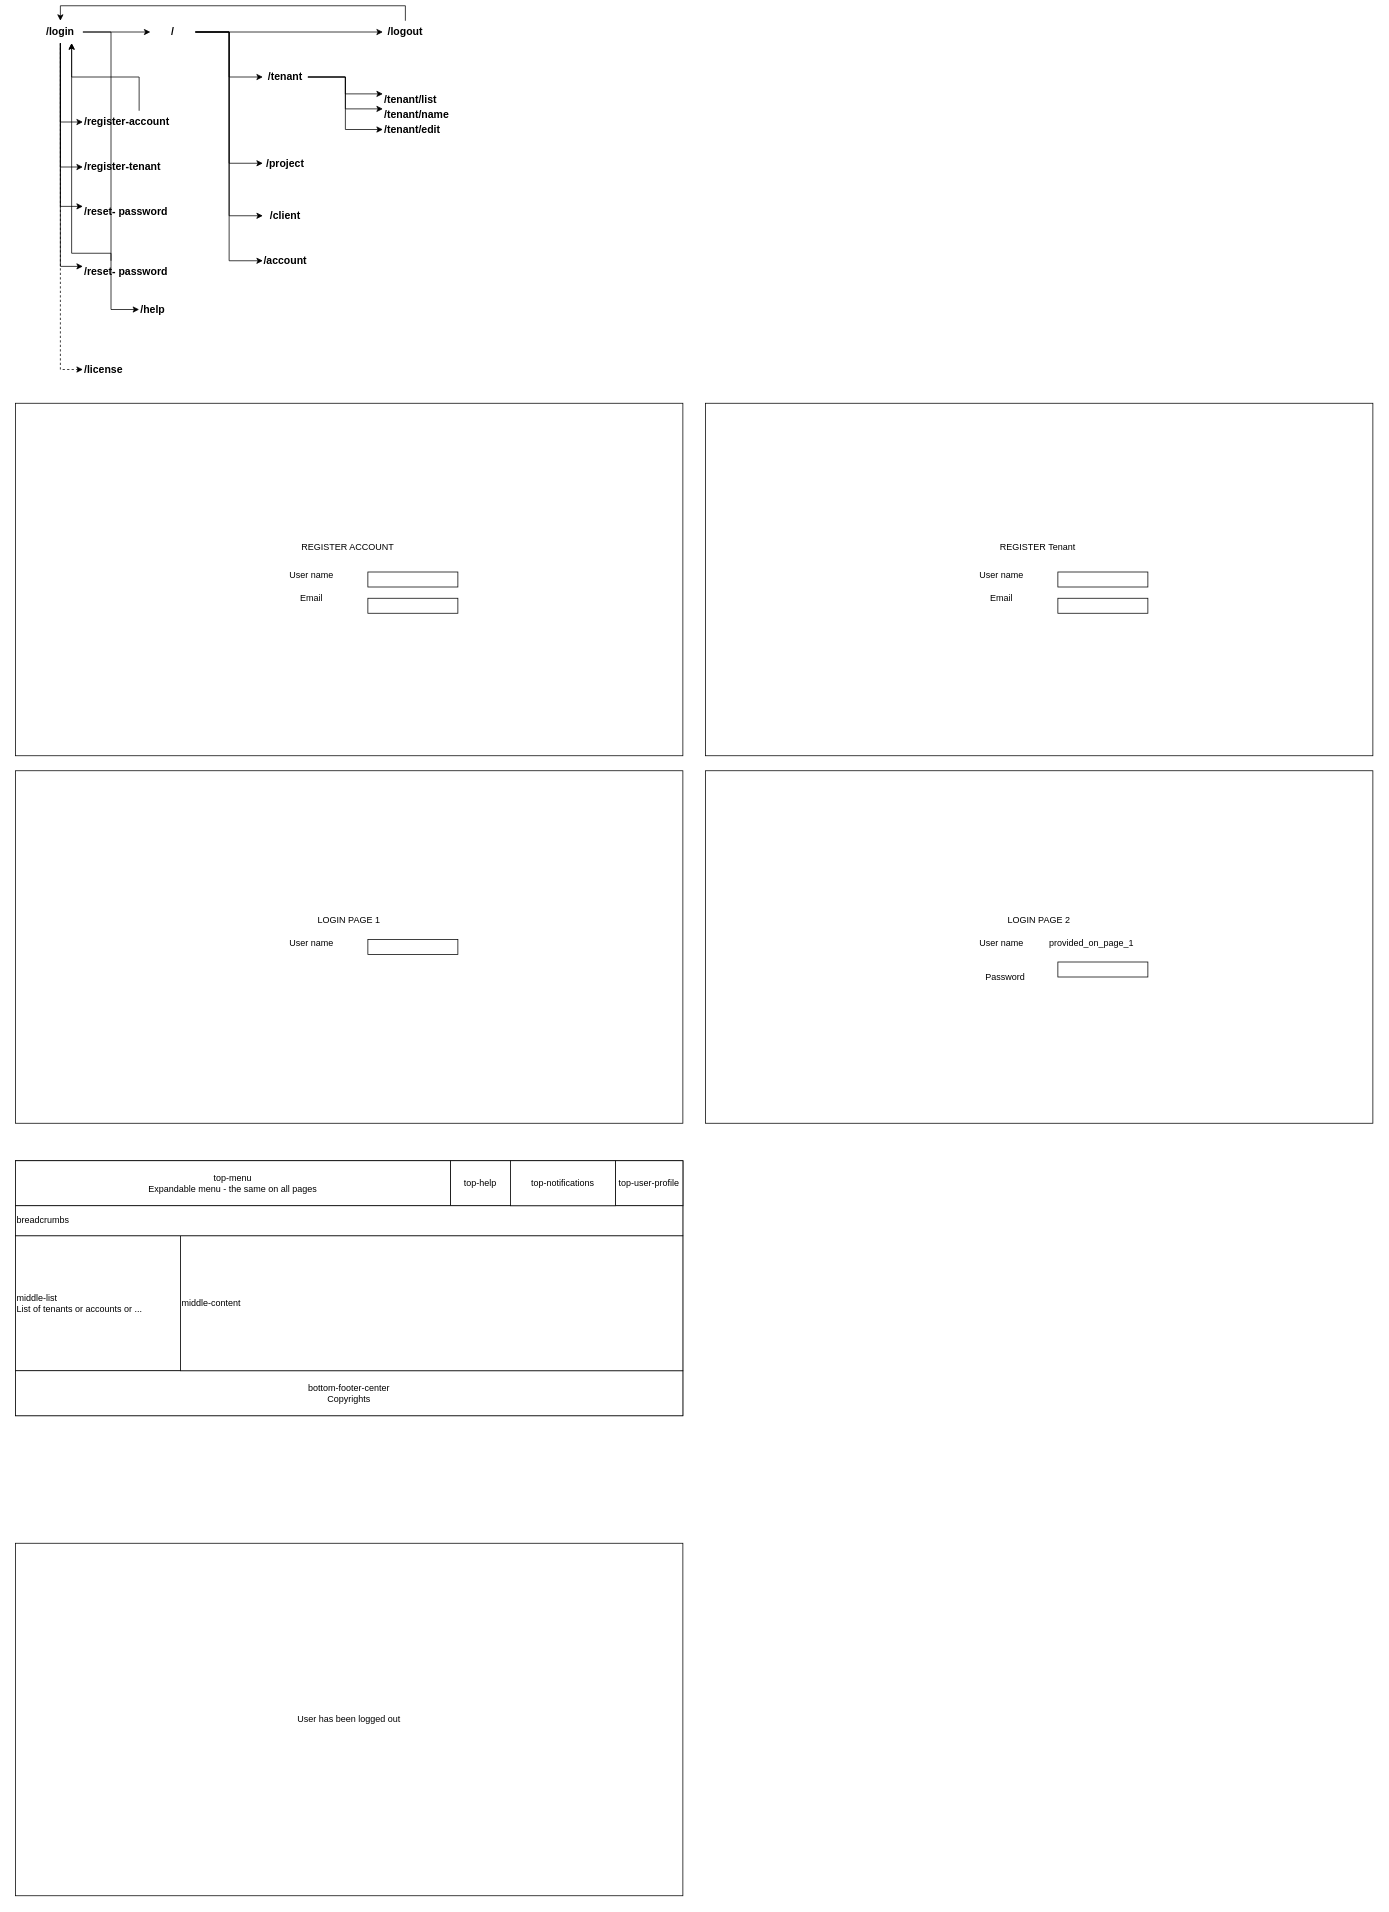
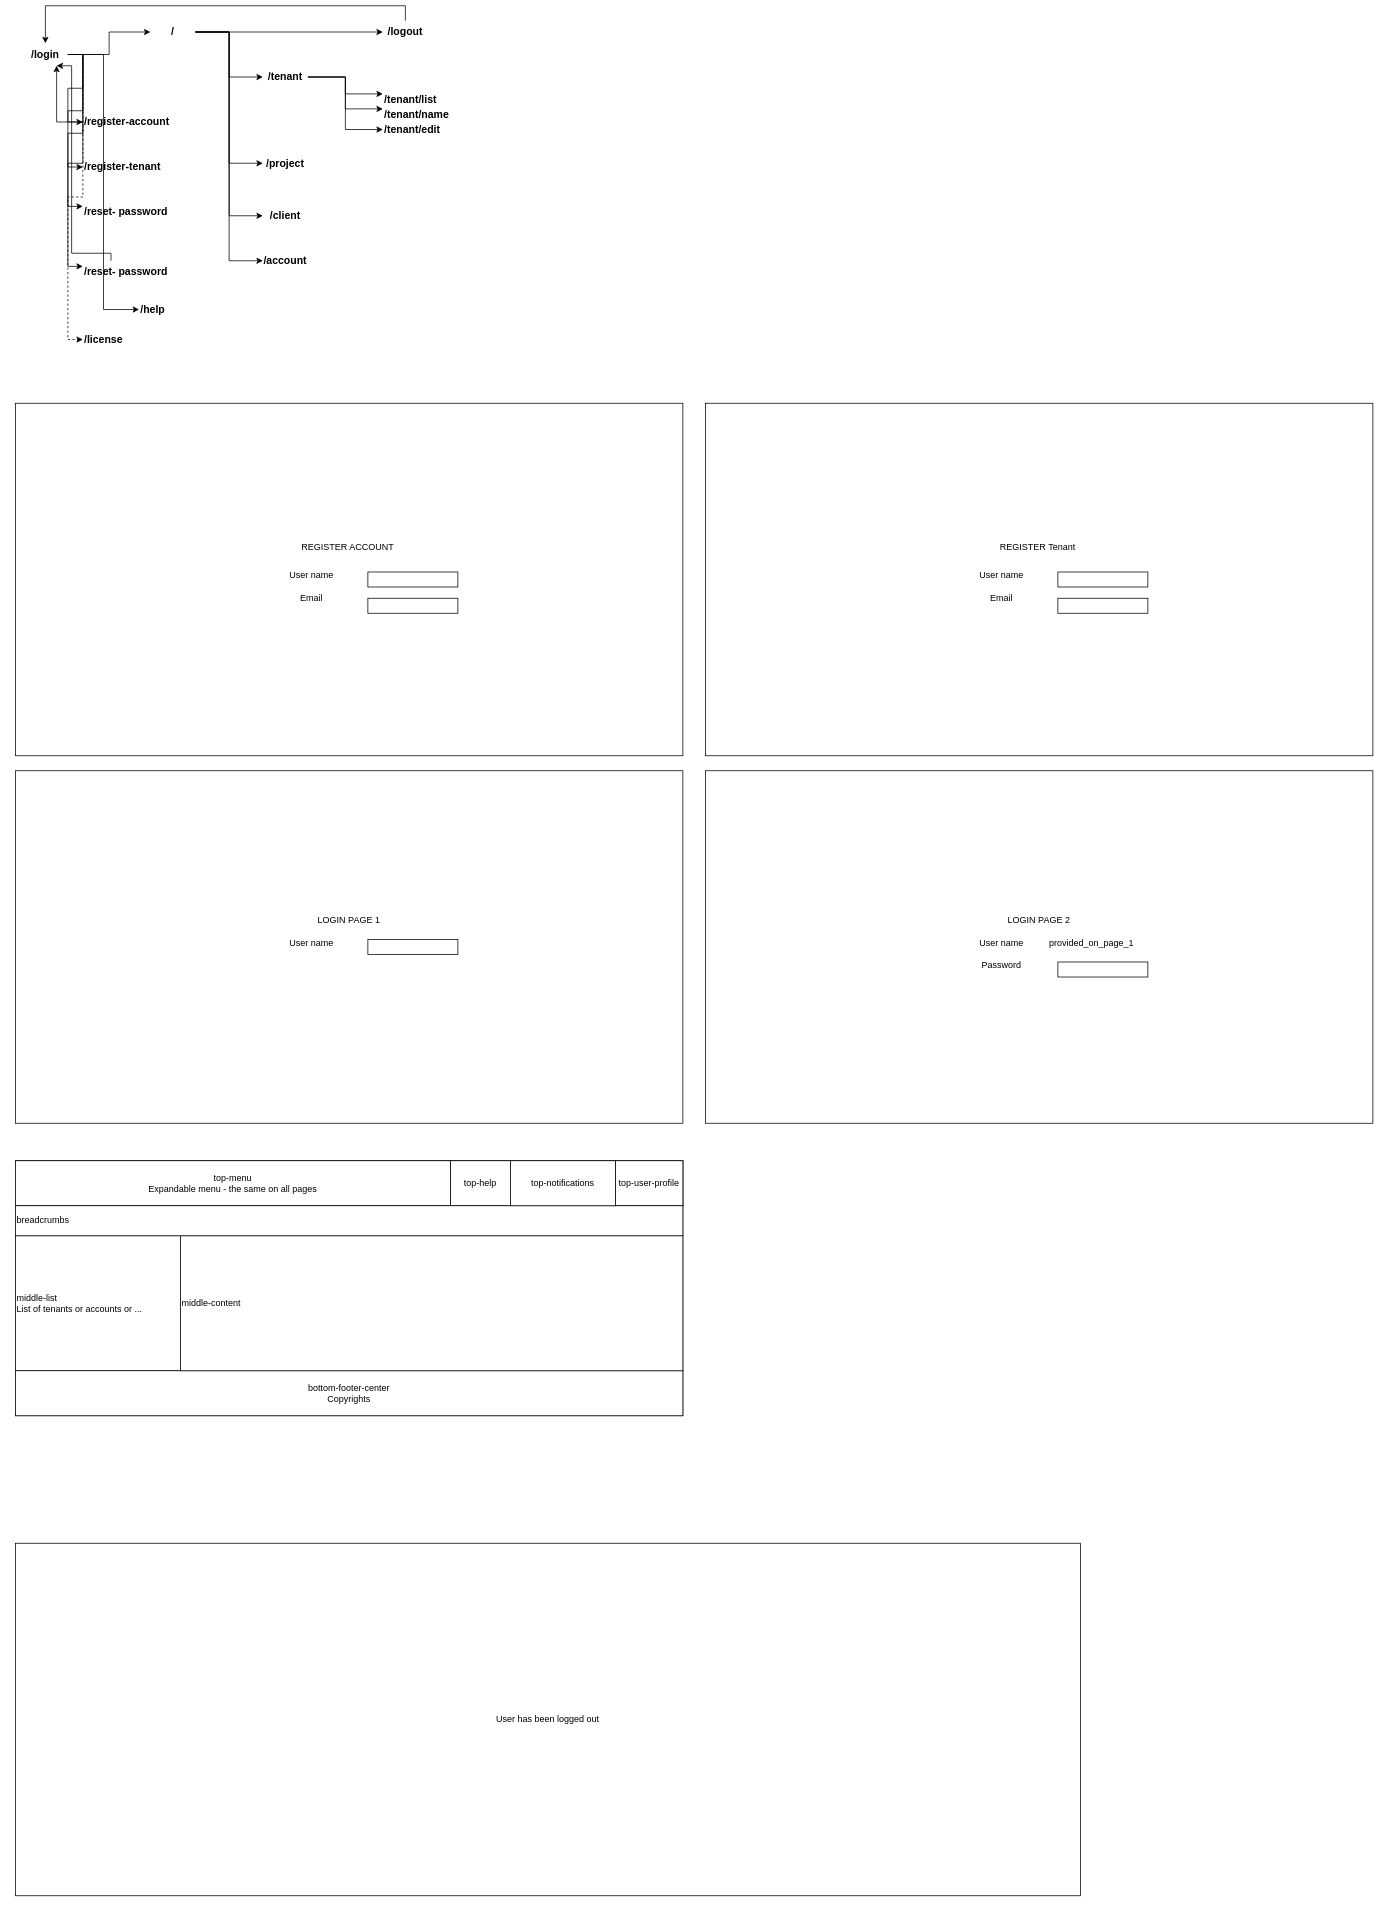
node "/login": moved (60, 32) -> (45, 54)
node "/license": moved (139, 369) -> (139, 339)
node "Password": moved (1005, 977) -> (1002, 966)
node "User has been logged out": size 668x353 -> 1065x353
